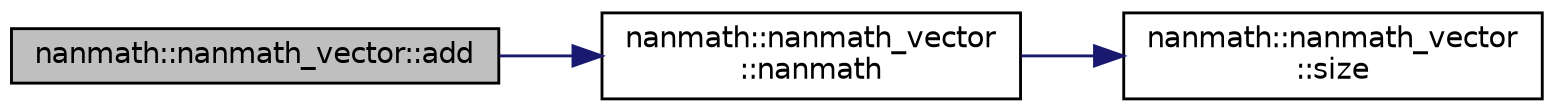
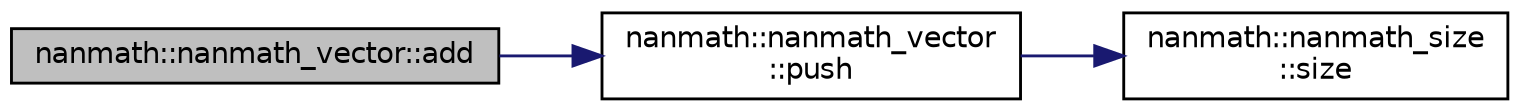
node "nanmath::nanmath_vector ::nanmath": label "nanmath::nanmath_vector ::nanmath" -> "nanmath::nanmath_vector ::push"
node "nanmath::nanmath_vector ::size": label "nanmath::nanmath_vector ::size" -> "nanmath::nanmath_size ::size"
